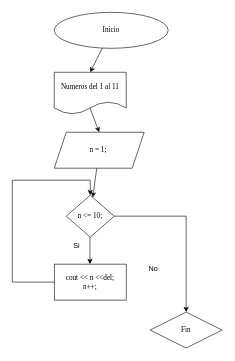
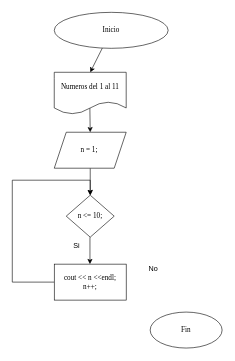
node "n = 1;": size 90x36 -> 72x36
edge "n <= 10;" -> "Fin": removed
node "cout << n <<del; n++;": label "cout << n <<del; n++;" -> "cout << n <<endl; n++;"
node "Fin": shape diamond -> ellipse
